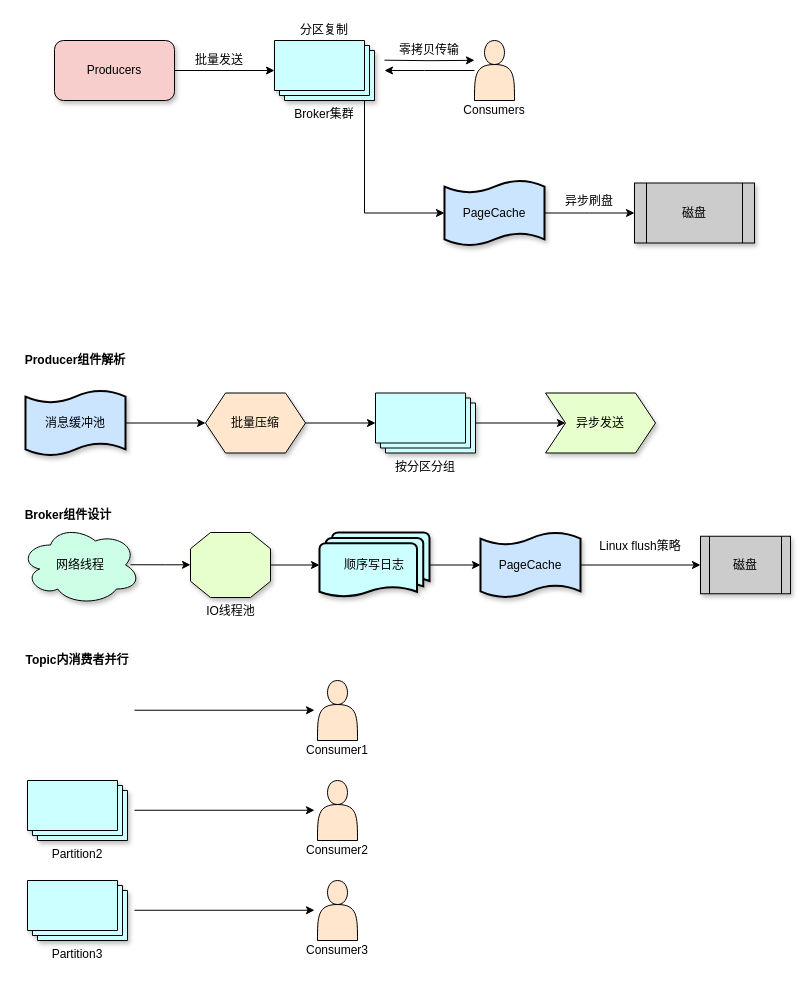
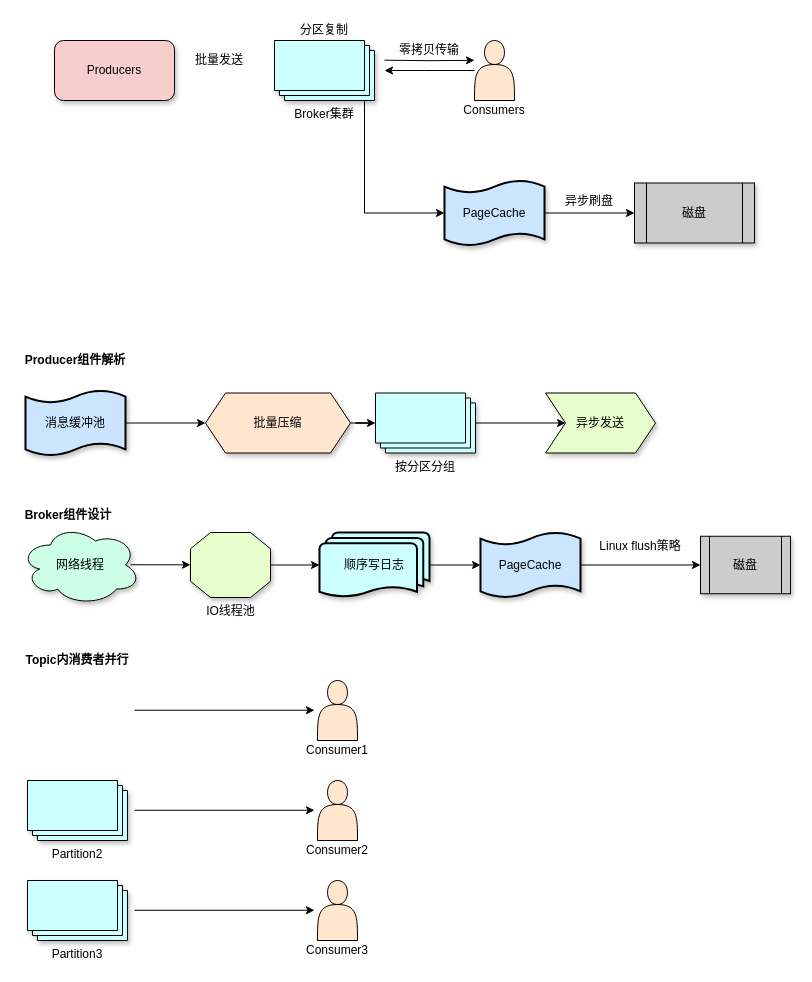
edge "Producers" -> "Broker集群": removed
node "批量压缩": size 100x60 -> 145x60
